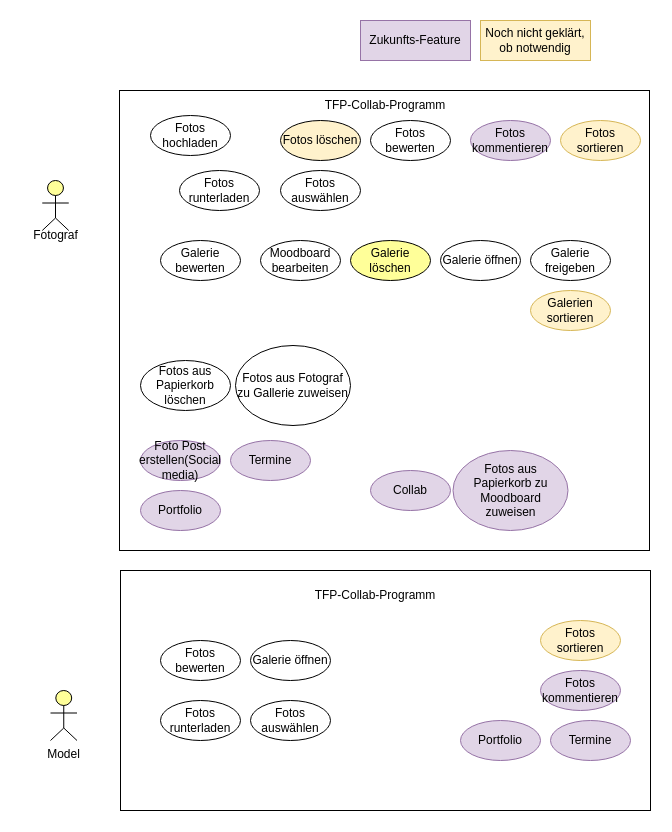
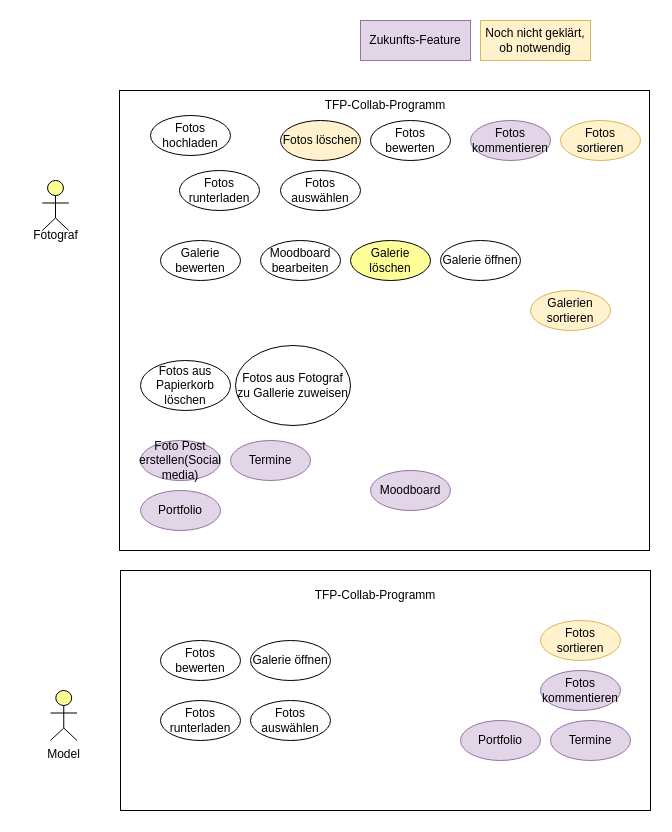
node "Galerie freigeben": removed
node "Collab": label "Collab" -> "Moodboard"
node "Fotos aus Papierkorb zu Moodboard zuweisen": removed
